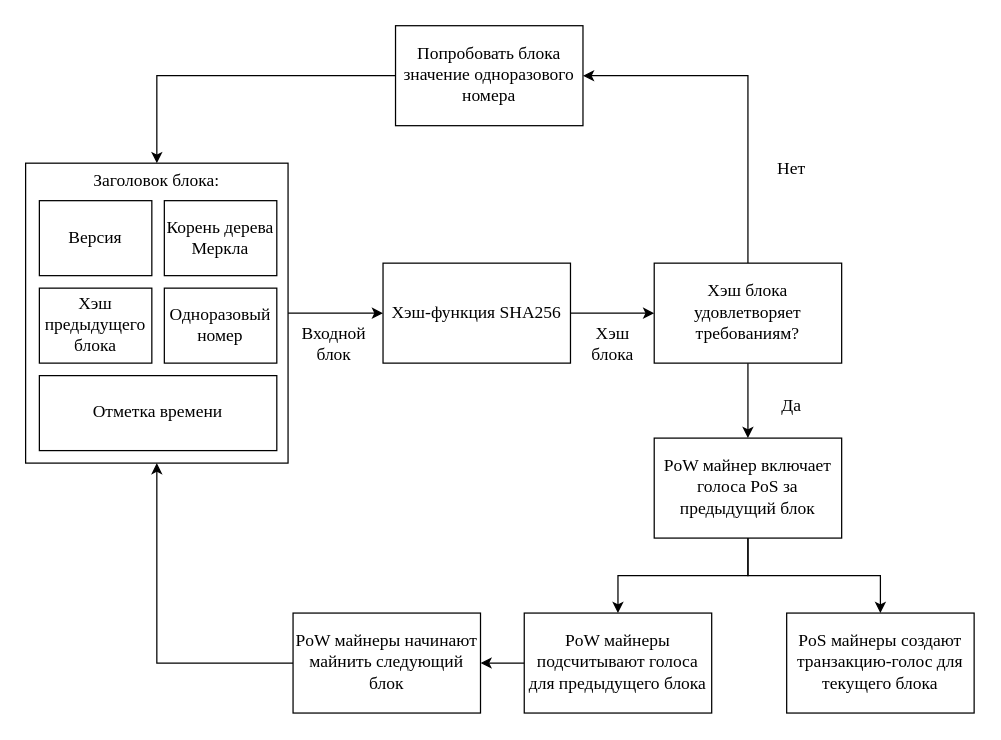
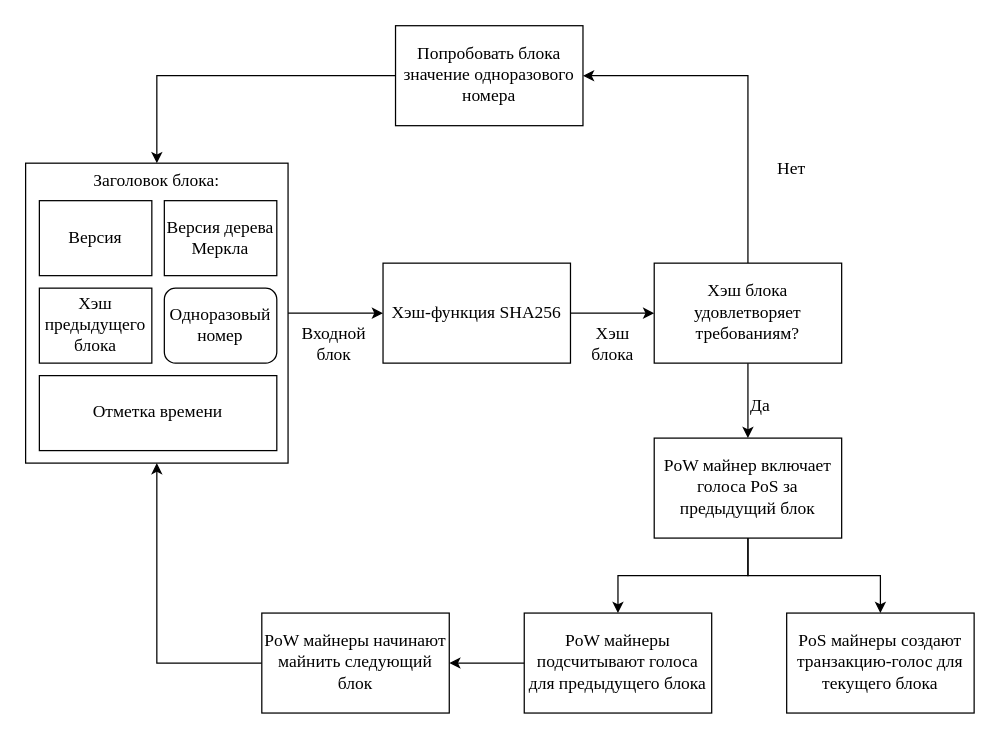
node "Корень дерева Меркла": label "Корень дерева Меркла" -> "Версия дерева Меркла"
node "Одноразовый номер": shape rectangle -> rounded rectangle
node "Да": moved (792, 407) -> (761, 407)
node "PoW майнеры начинают майнить следующий блок": moved (387, 663) -> (356, 663)
